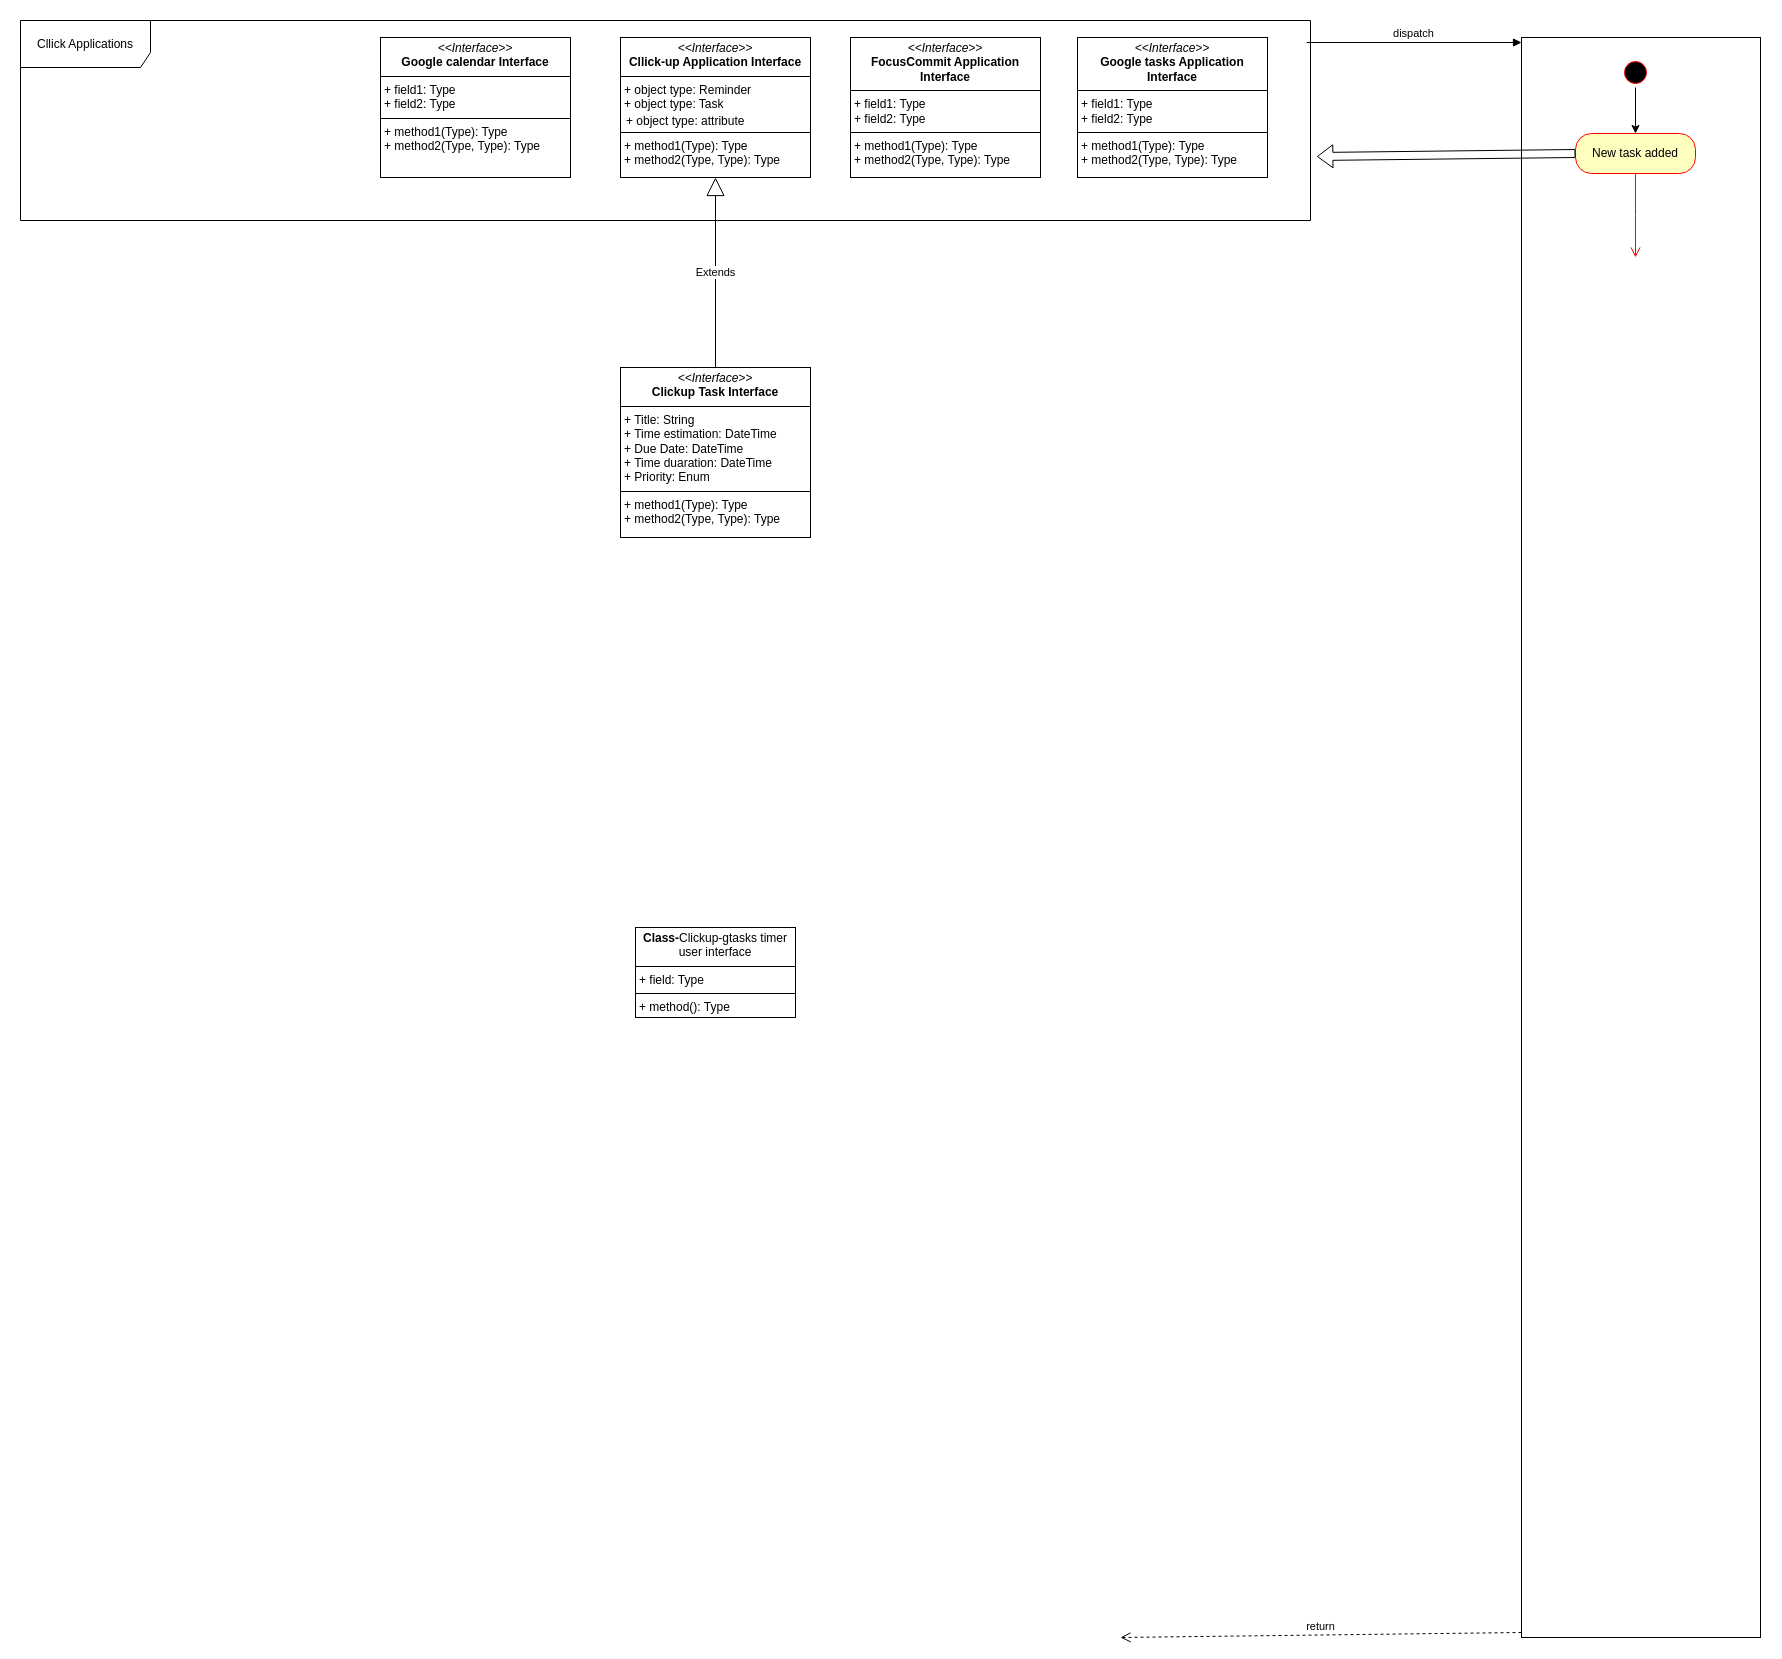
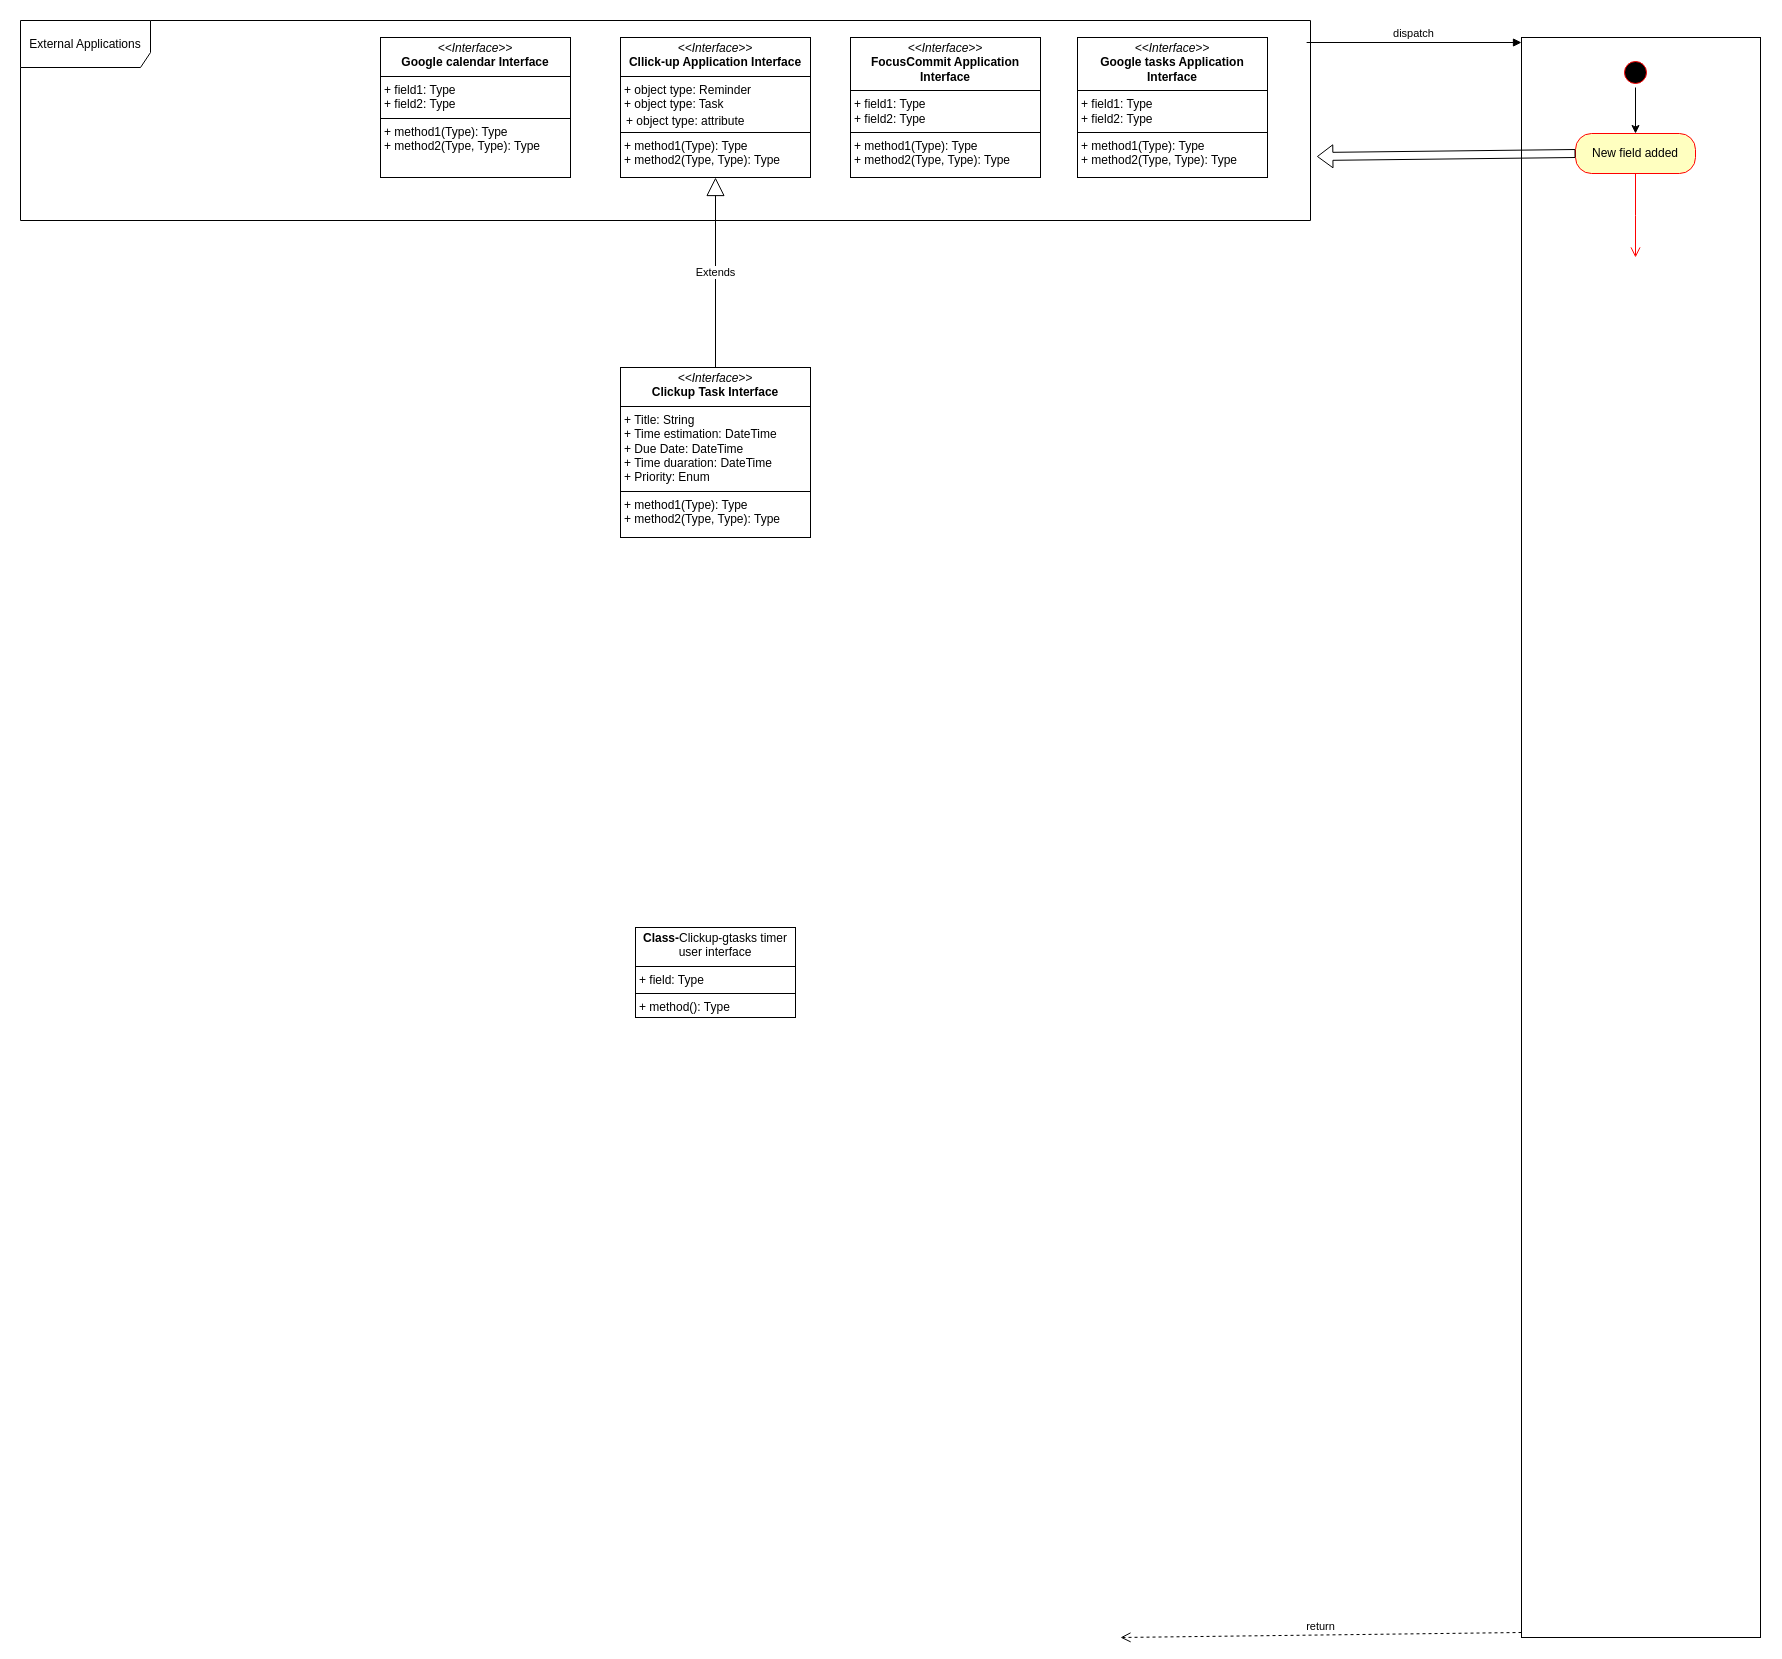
node "Cllick Applications": label "Cllick Applications" -> "External Applications"
node "New task added": label "New task added" -> "New field added"
